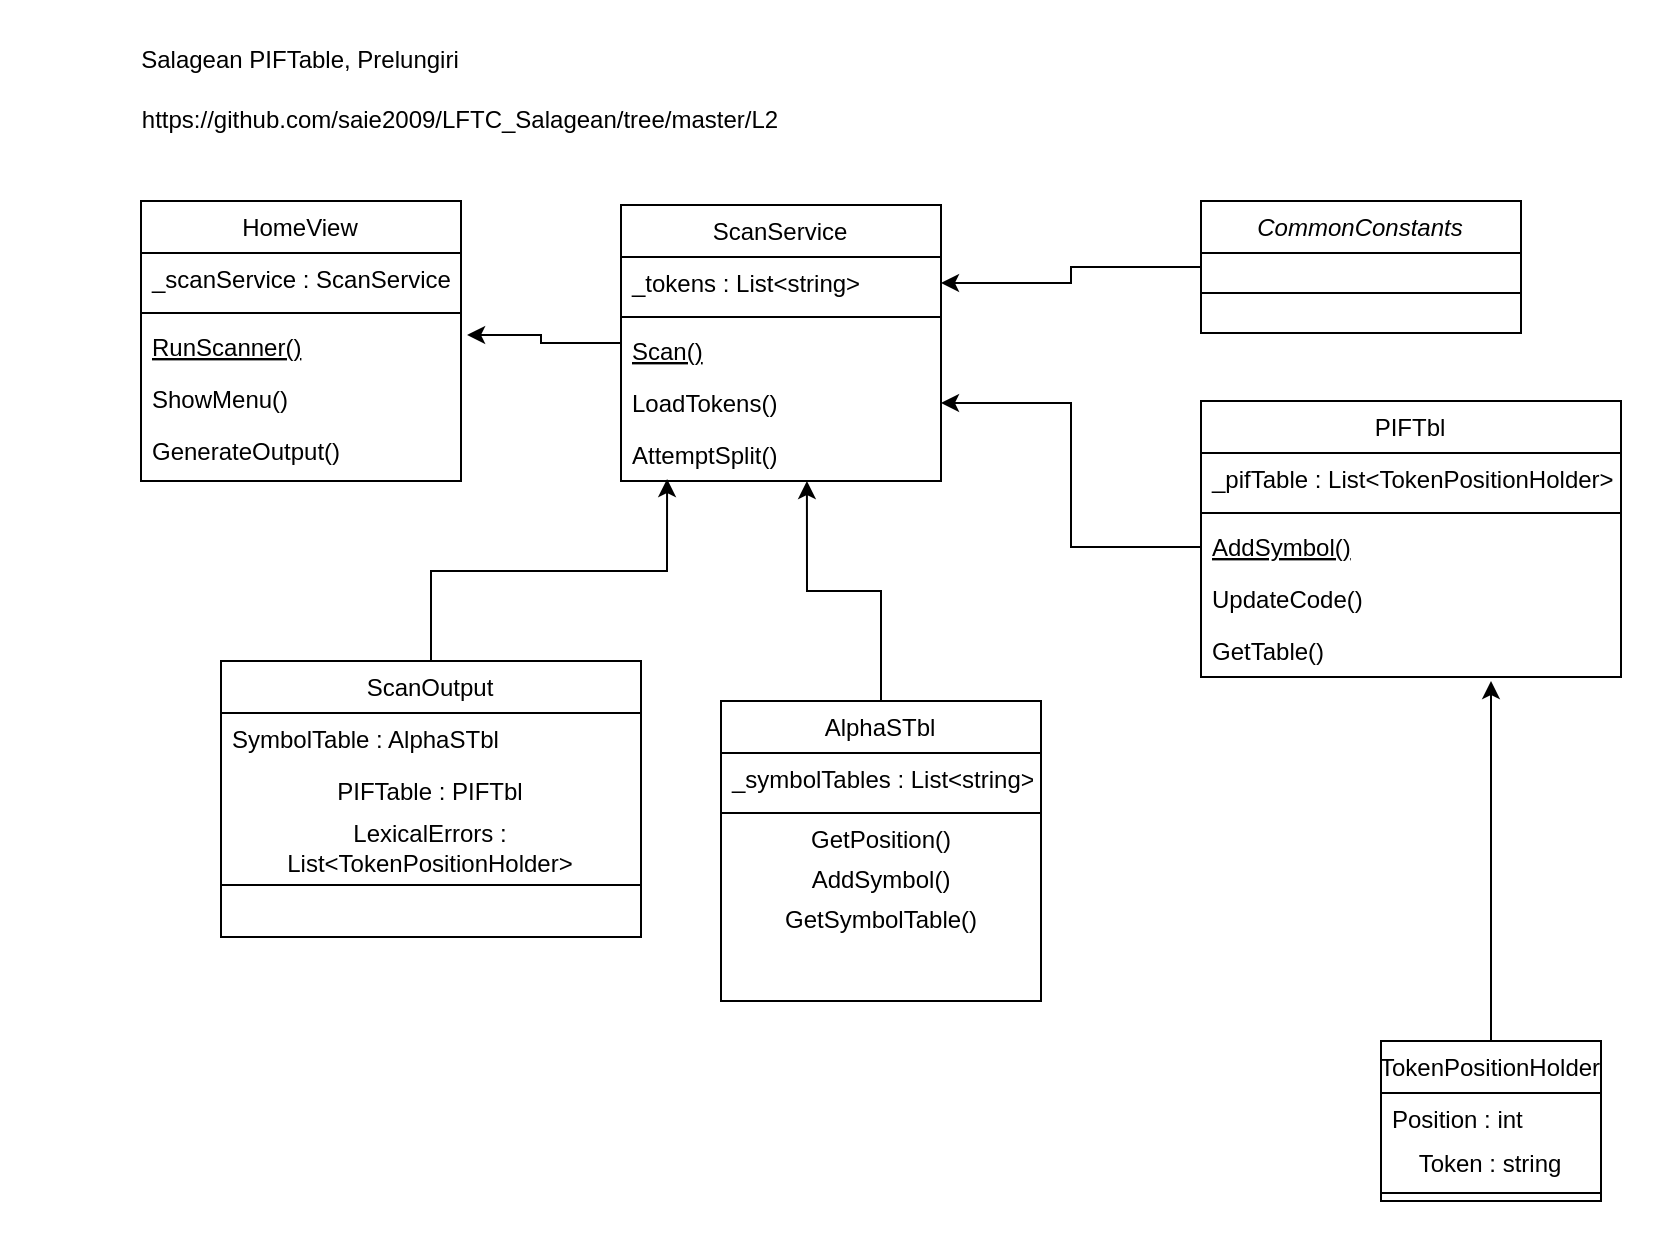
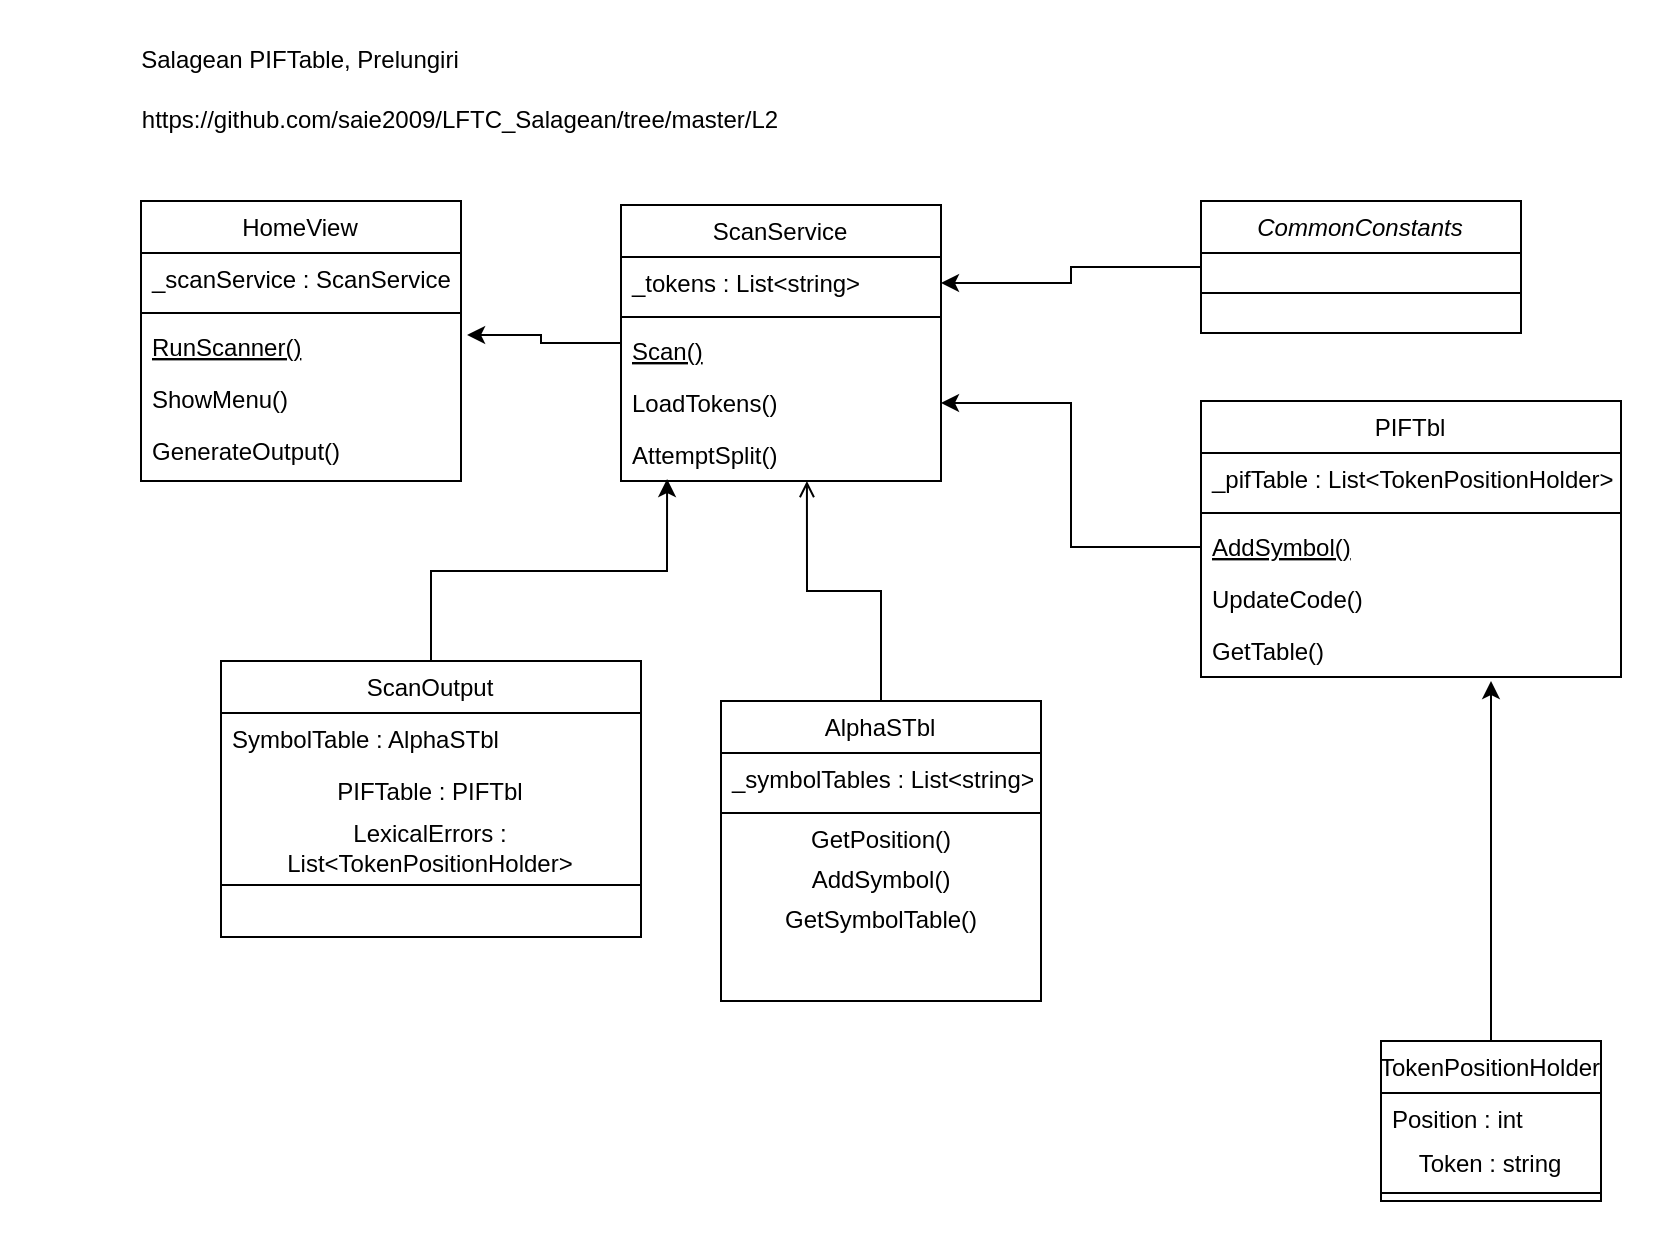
edge "AlphaSTbl" -> "AttemptSplit()": arrowhead classic -> open
